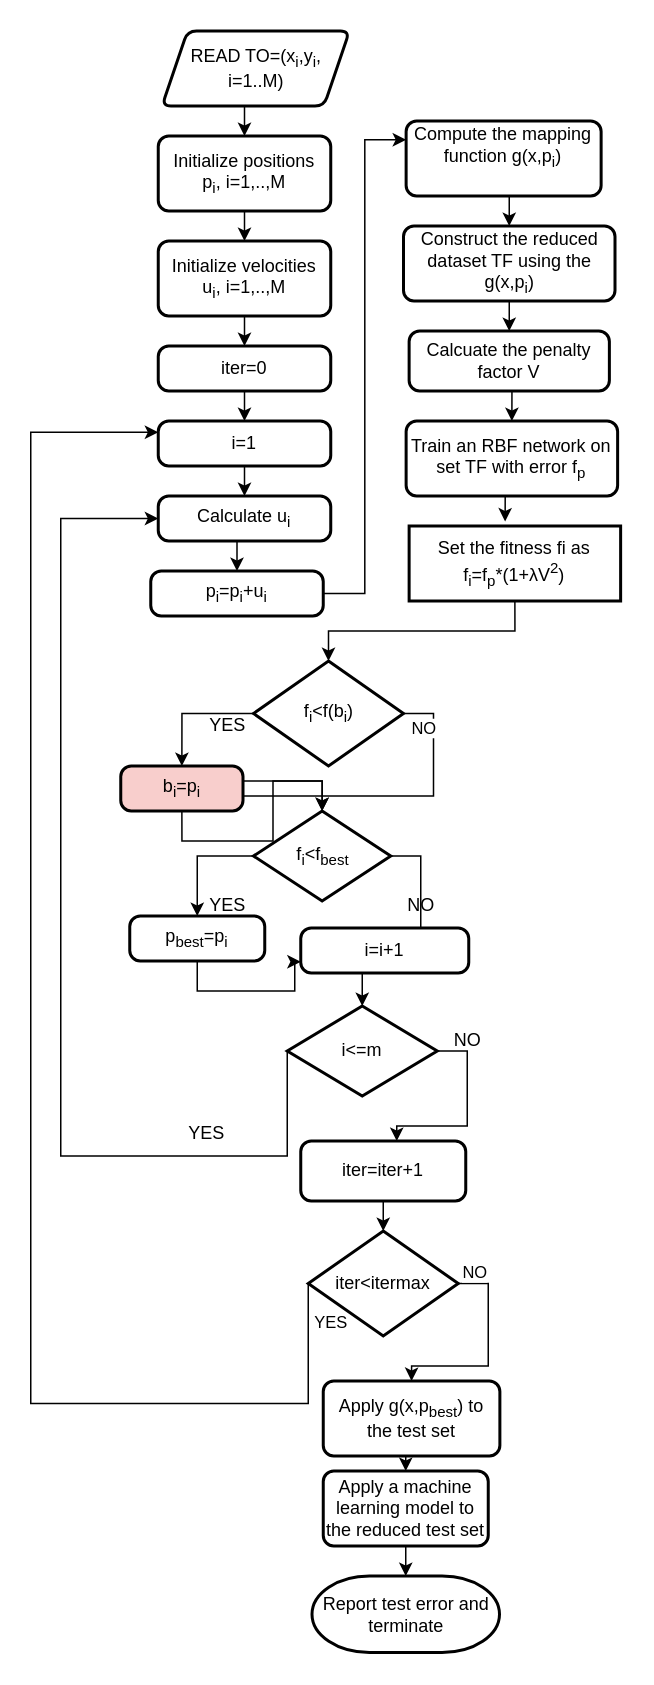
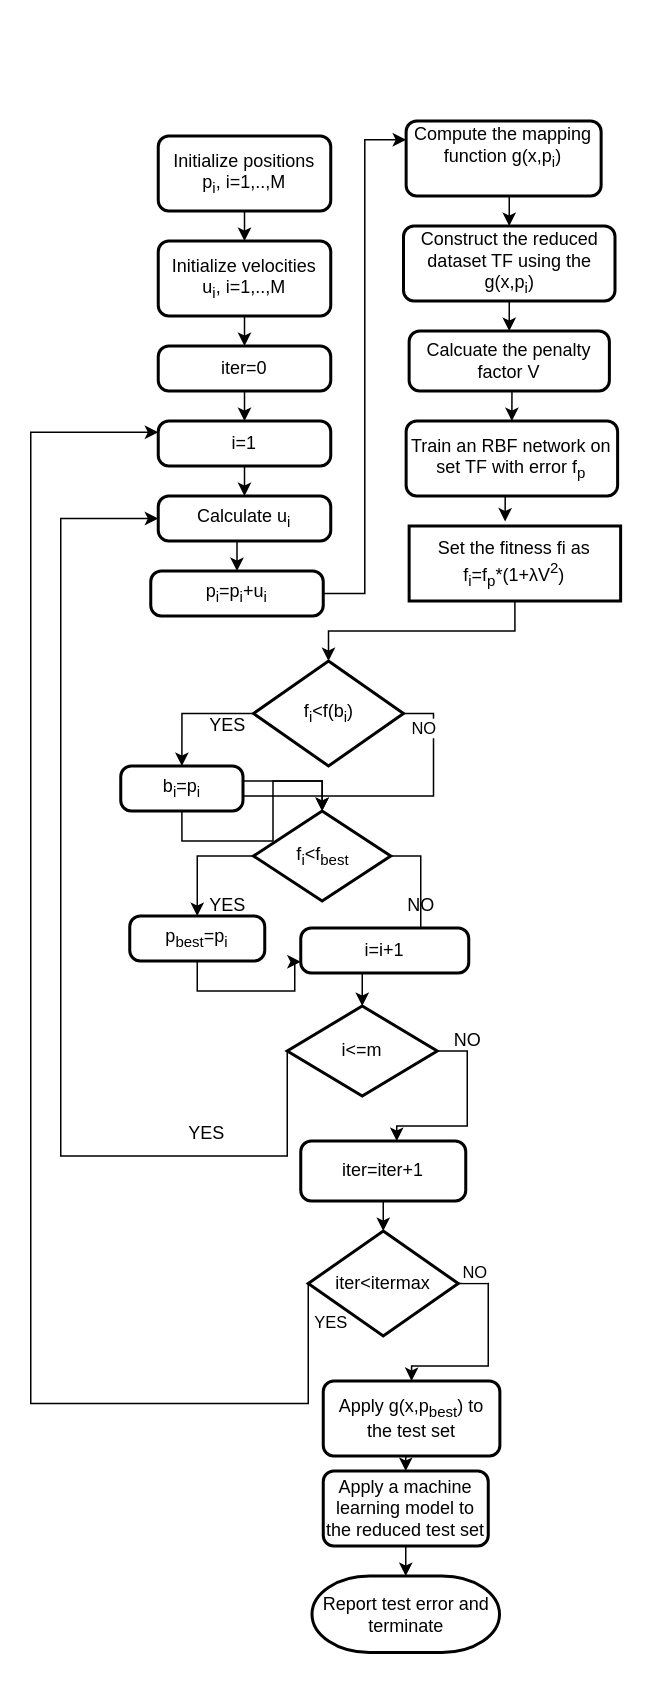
node "READ TO=(xi,yi, i=1..M)": removed
edge "READ TO=(xi,yi, i=1..M)" -> "Initialize positions pi, i=1,..,M": removed
node "bi=pi": fillcolor #f8cecc -> #ffffff
